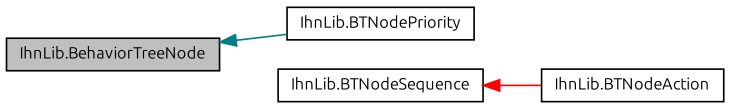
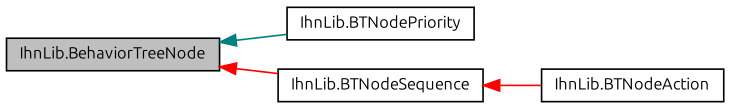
edge "IhnLib.BTNodeSequence" -> "IhnLib.BehaviorTreeNode": added
